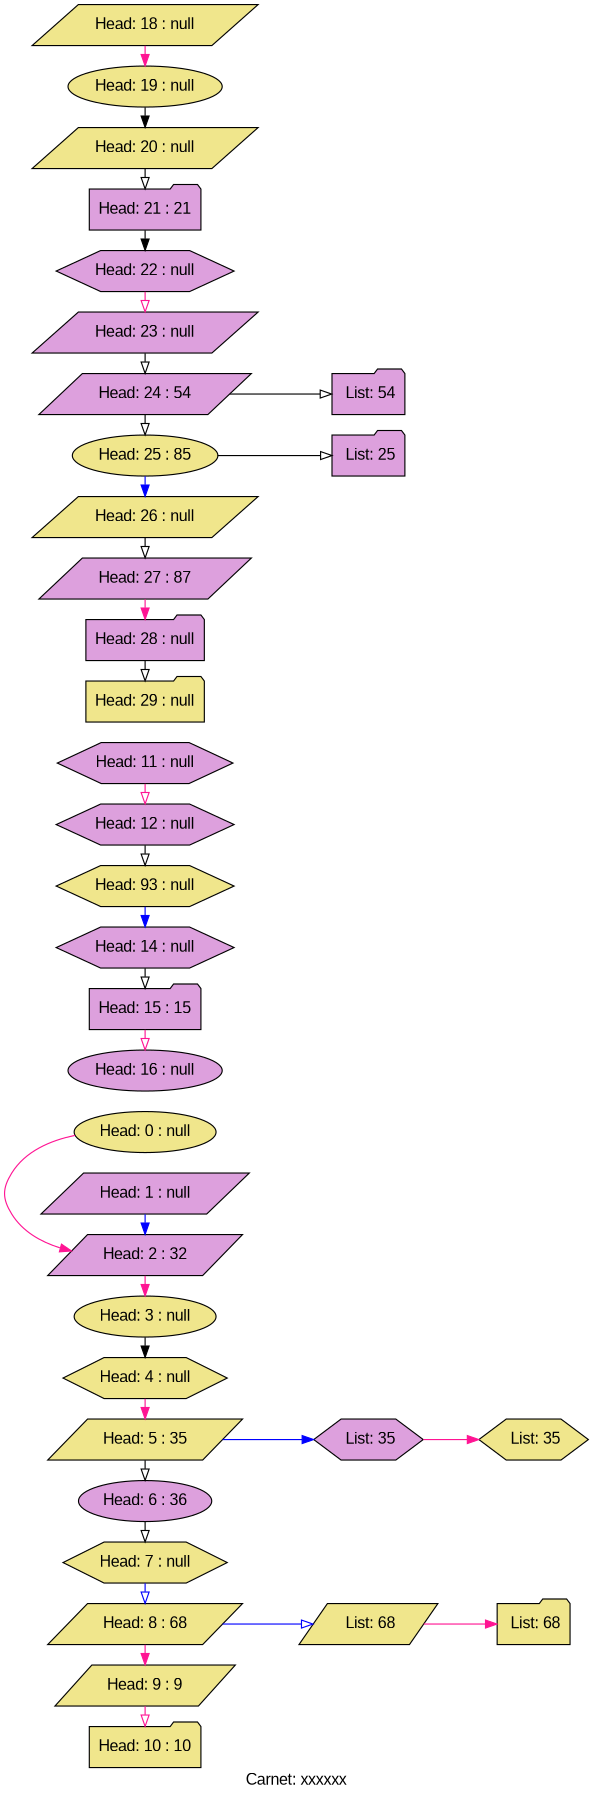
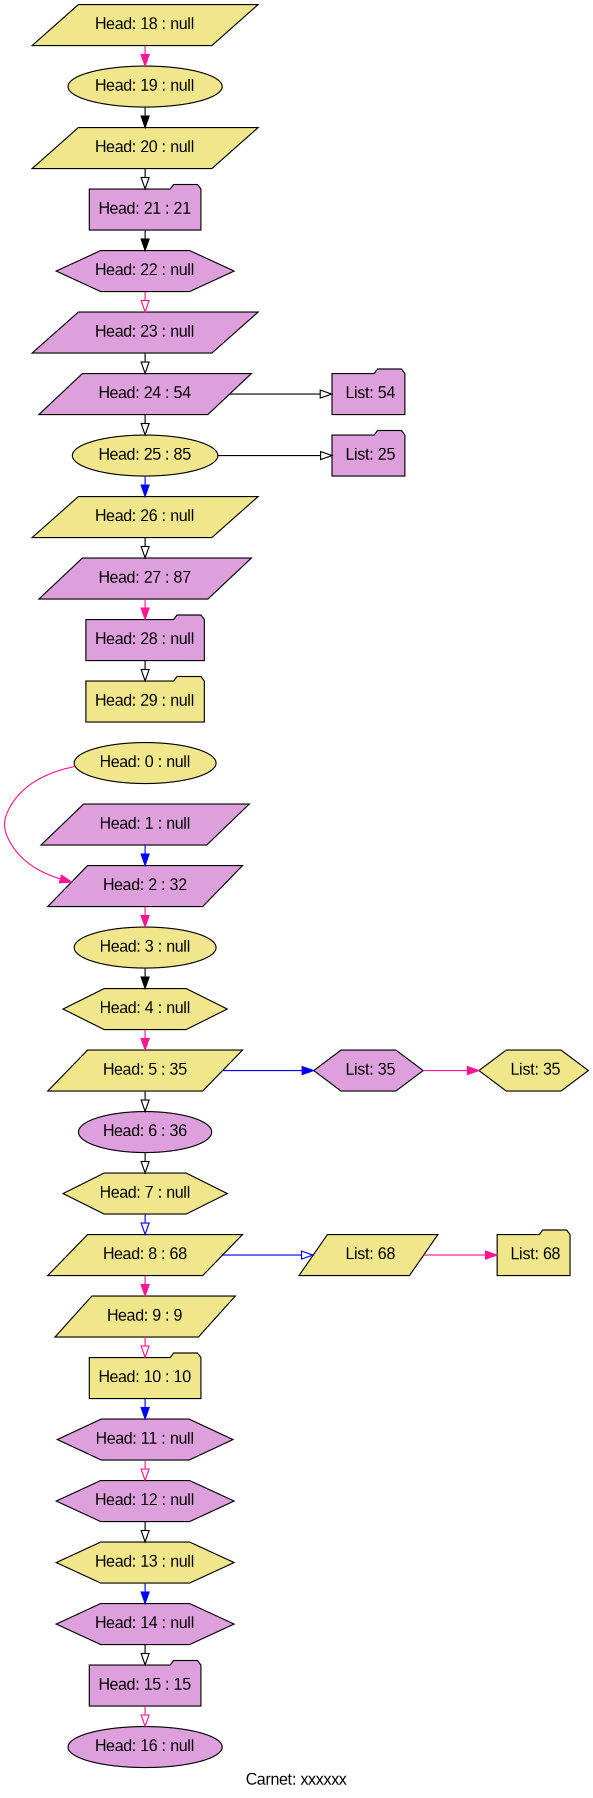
node "Head: 93 : null": label "Head: 93 : null" -> "Head: 13 : null"
edge "Head: 10 : 10" -> "Head: 11 : null": added
